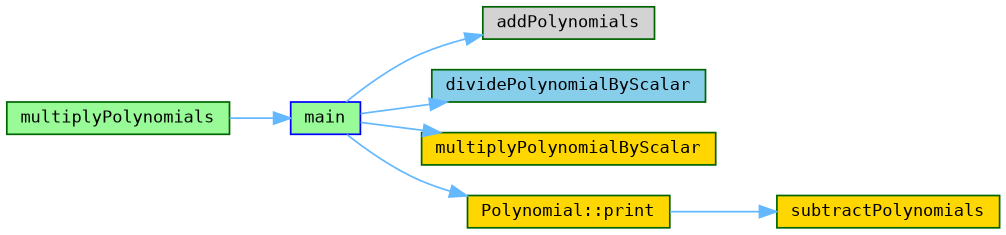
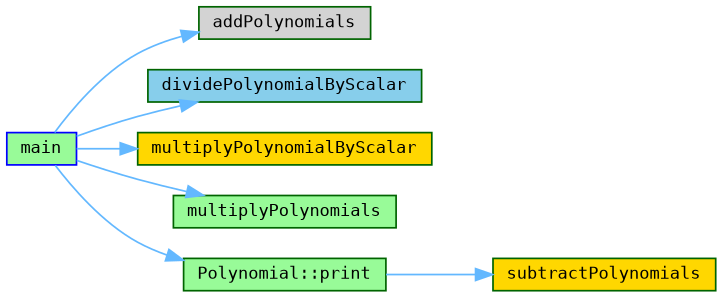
edge "multiplyPolynomials" -> "main": reversed
node "Polynomial::print": fillcolor gold -> palegreen
